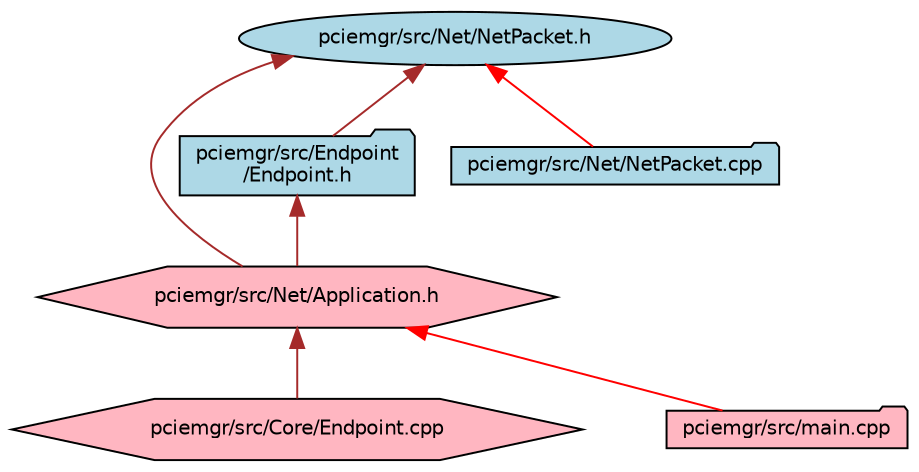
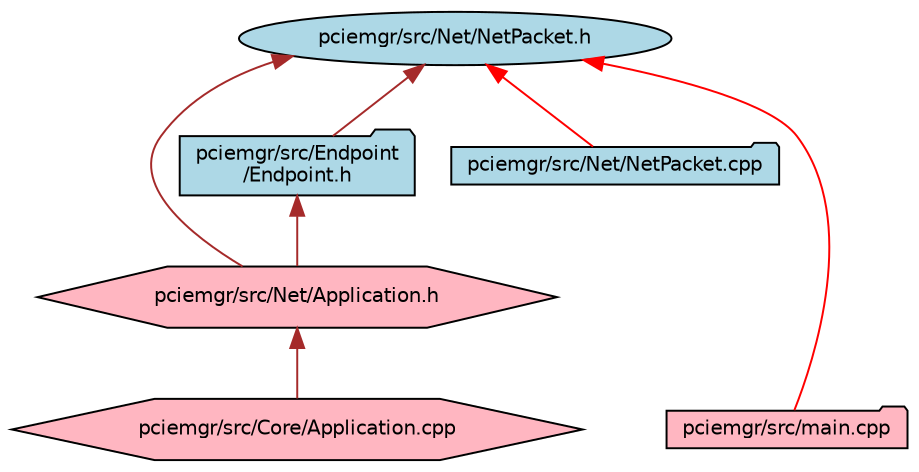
edge "pciemgr/src/main.cpp" -> "pciemgr/src/Net/Application.h": now "pciemgr/src/main.cpp" -> "pciemgr/src/Net/NetPacket.h"
node "pciemgr/src/Core/Endpoint.cpp": label "pciemgr/src/Core/Endpoint.cpp" -> "pciemgr/src/Core/Application.cpp"
